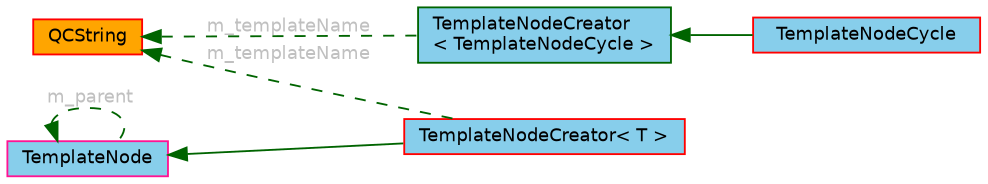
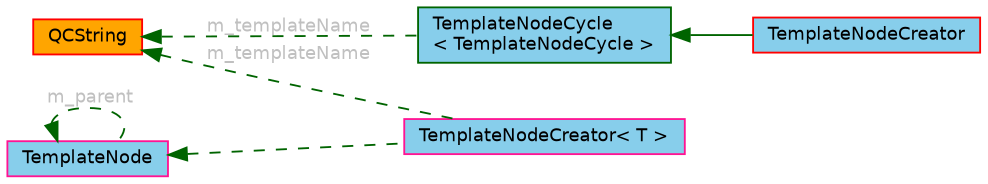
node "TemplateNodeCreator < TemplateNodeCycle >": label "TemplateNodeCreator < TemplateNodeCycle >" -> "TemplateNodeCycle < TemplateNodeCycle >"
node "TemplateNodeCycle": label "TemplateNodeCycle" -> "TemplateNodeCreator"
node "TemplateNodeCreator< T >": color red -> deeppink
edge "TemplateNodeCreator< T >" -> "TemplateNode": style solid -> dashed
